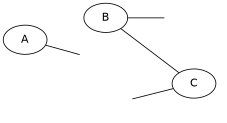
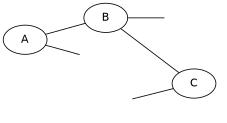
edge "B" -- "A": added
